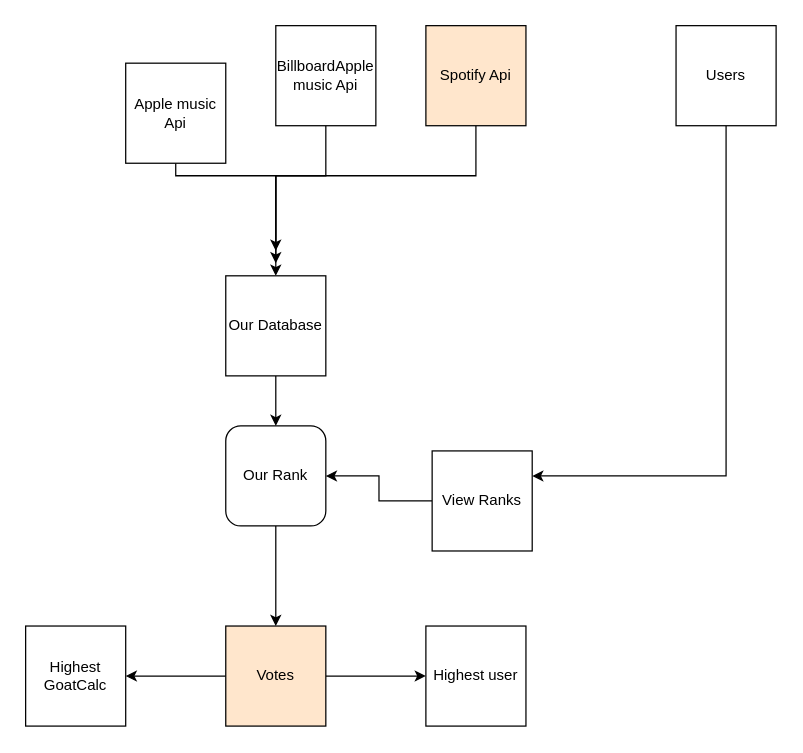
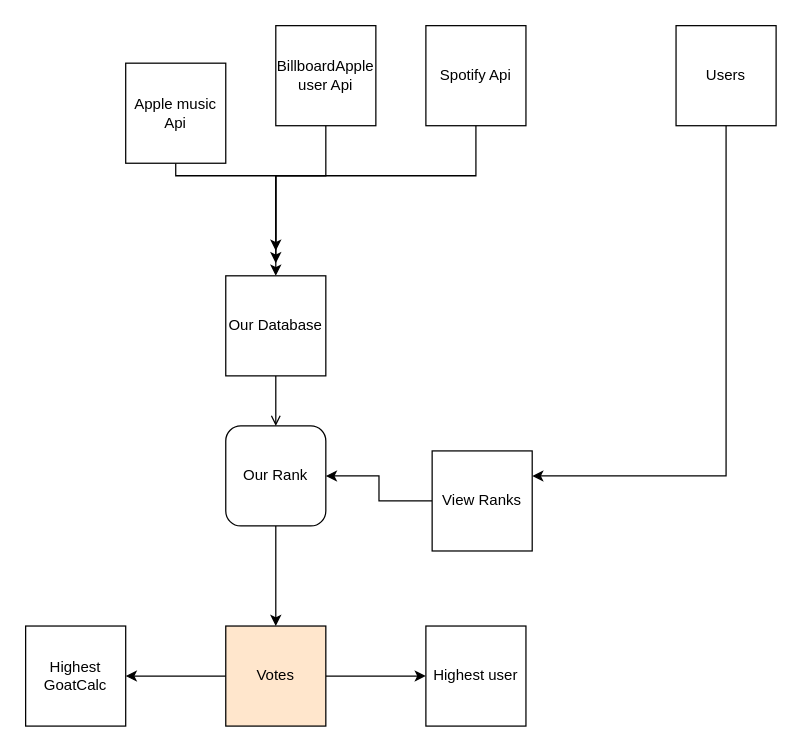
node "BillboardApple music Api": label "BillboardApple music Api" -> "BillboardApple user Api"
node "Spotify Api": fillcolor #ffe6cc -> #ffffff
edge "Our Database" -> "Our Rank": arrowhead classic -> open
